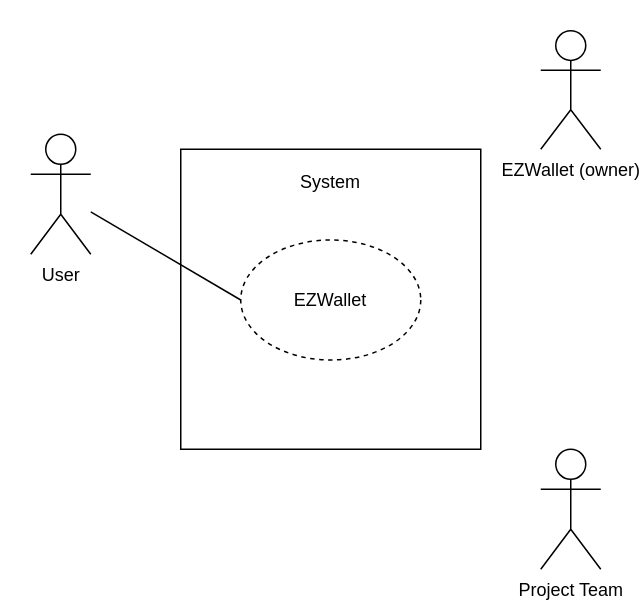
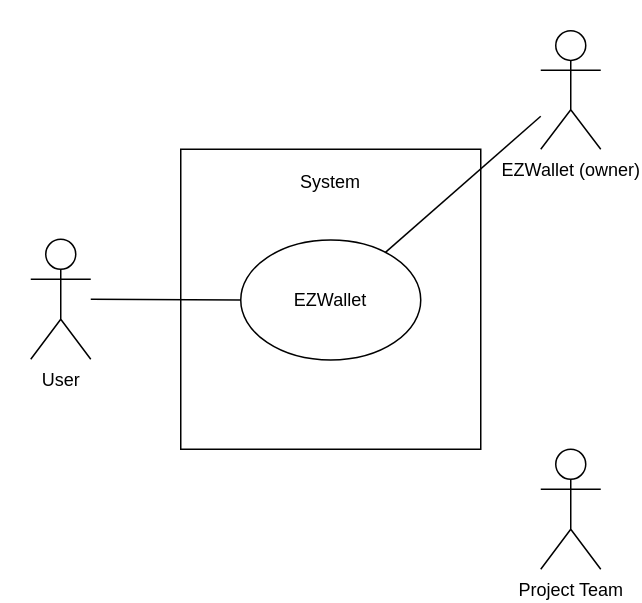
edge "EZWallet (owner)" -- "EZWallet": added
node "User": moved (61, 194) -> (61, 299)
node "EZWallet": style dashed -> solid
